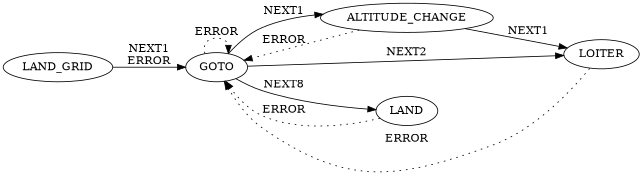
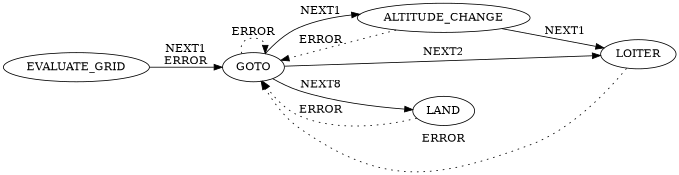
node "LAND_GRID": label "LAND_GRID" -> "EVALUATE_GRID"
